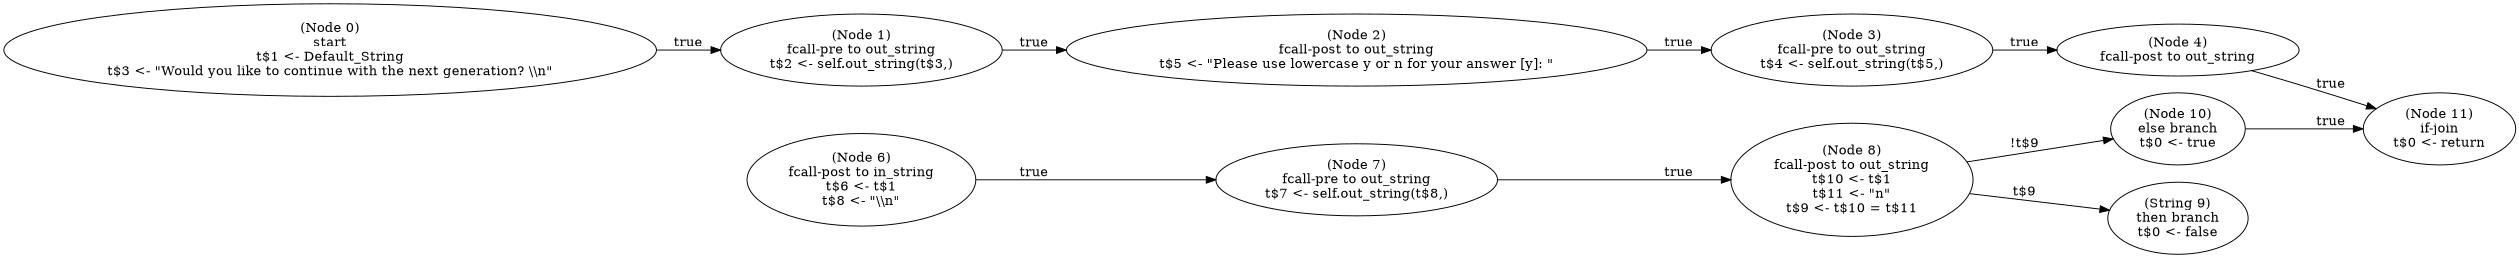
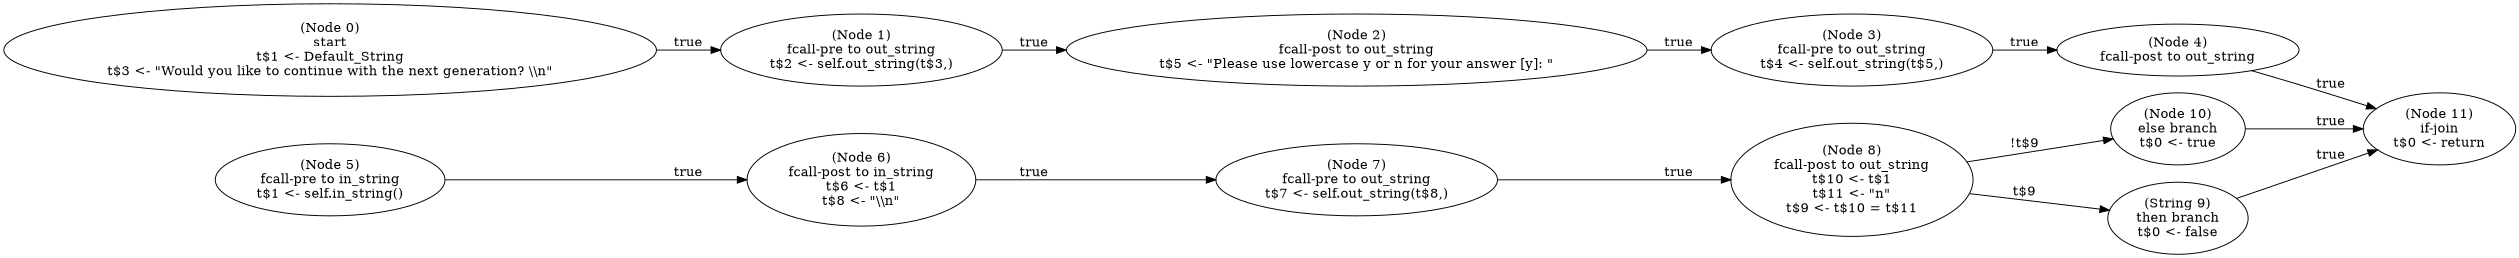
edge "(String 9) then branch t$0 <- false" -> "(Node 11) if-join t$0 <- return": added, label "true"
node "(Node 5) fcall-pre to in_string t$1 <- self.in_string()": added
